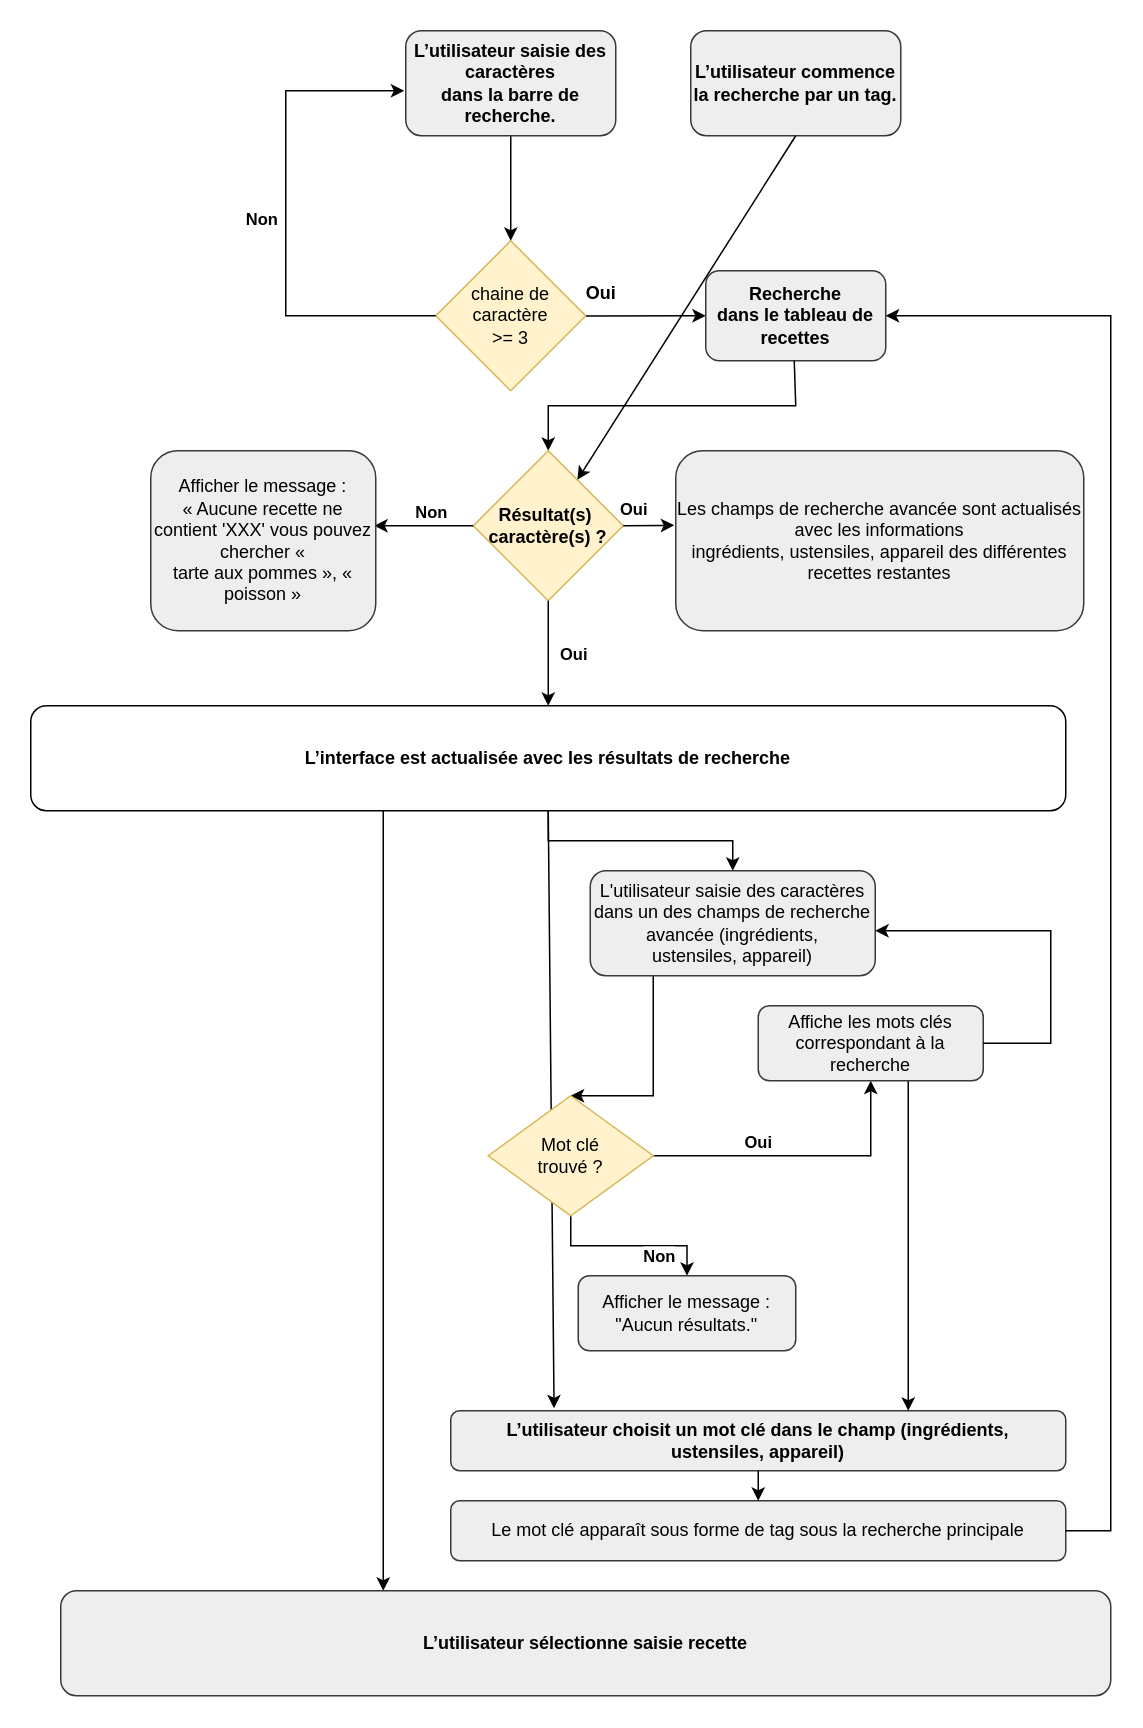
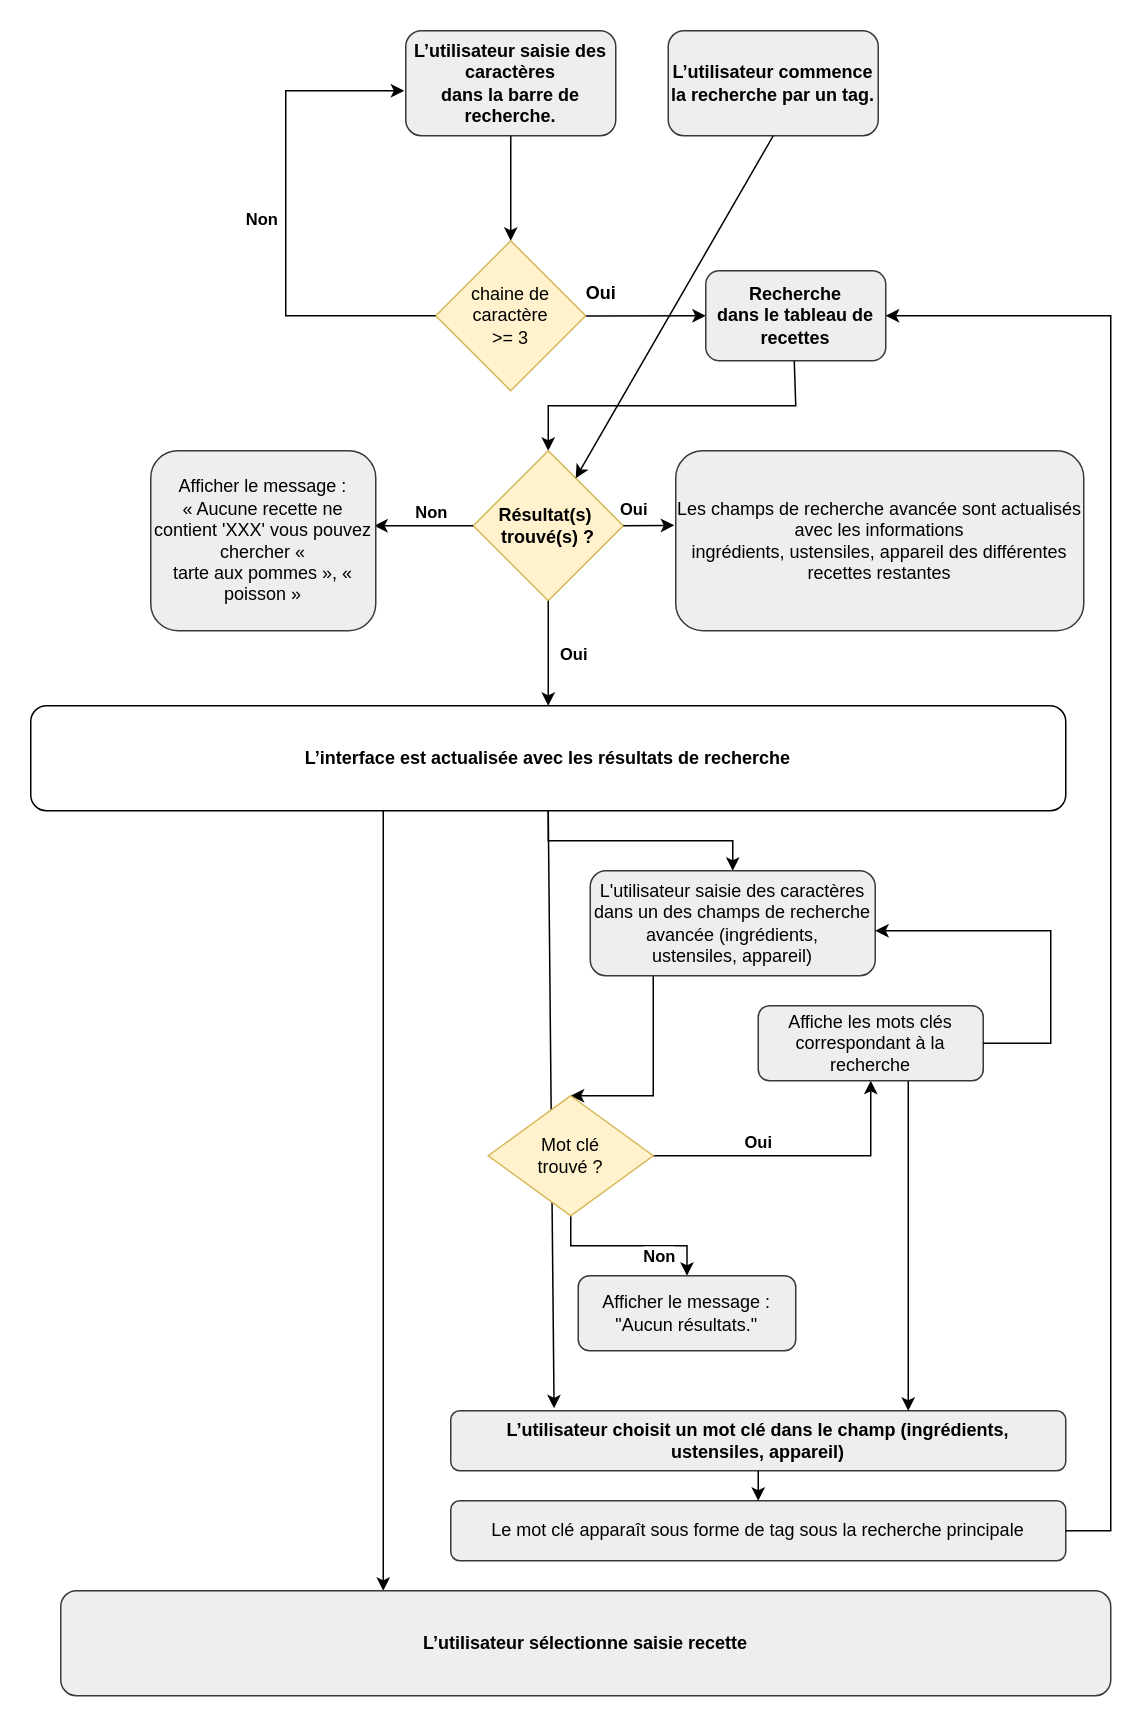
node "L’utilisateur commence la recherche par un tag.": moved (796, 83) -> (773, 83)
node "Résultat(s) caractère(s) ?": label "Résultat(s) caractère(s) ?" -> "Résultat(s) trouvé(s) ?"
